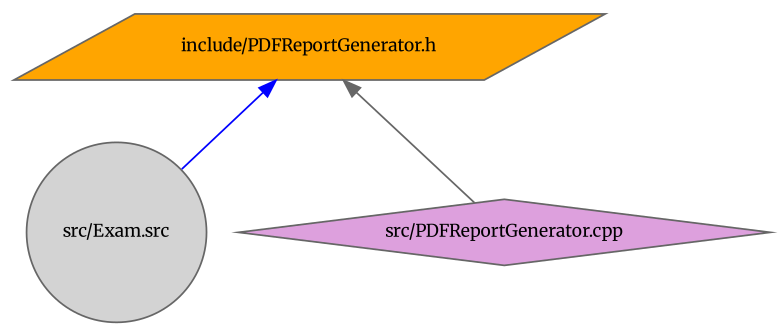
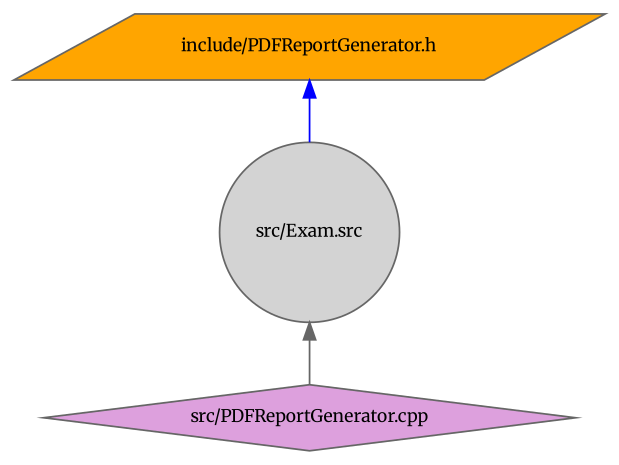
edge "src/PDFReportGenerator.cpp" -> "include/PDFReportGenerator.h": now "src/PDFReportGenerator.cpp" -> "src/Exam.src"
